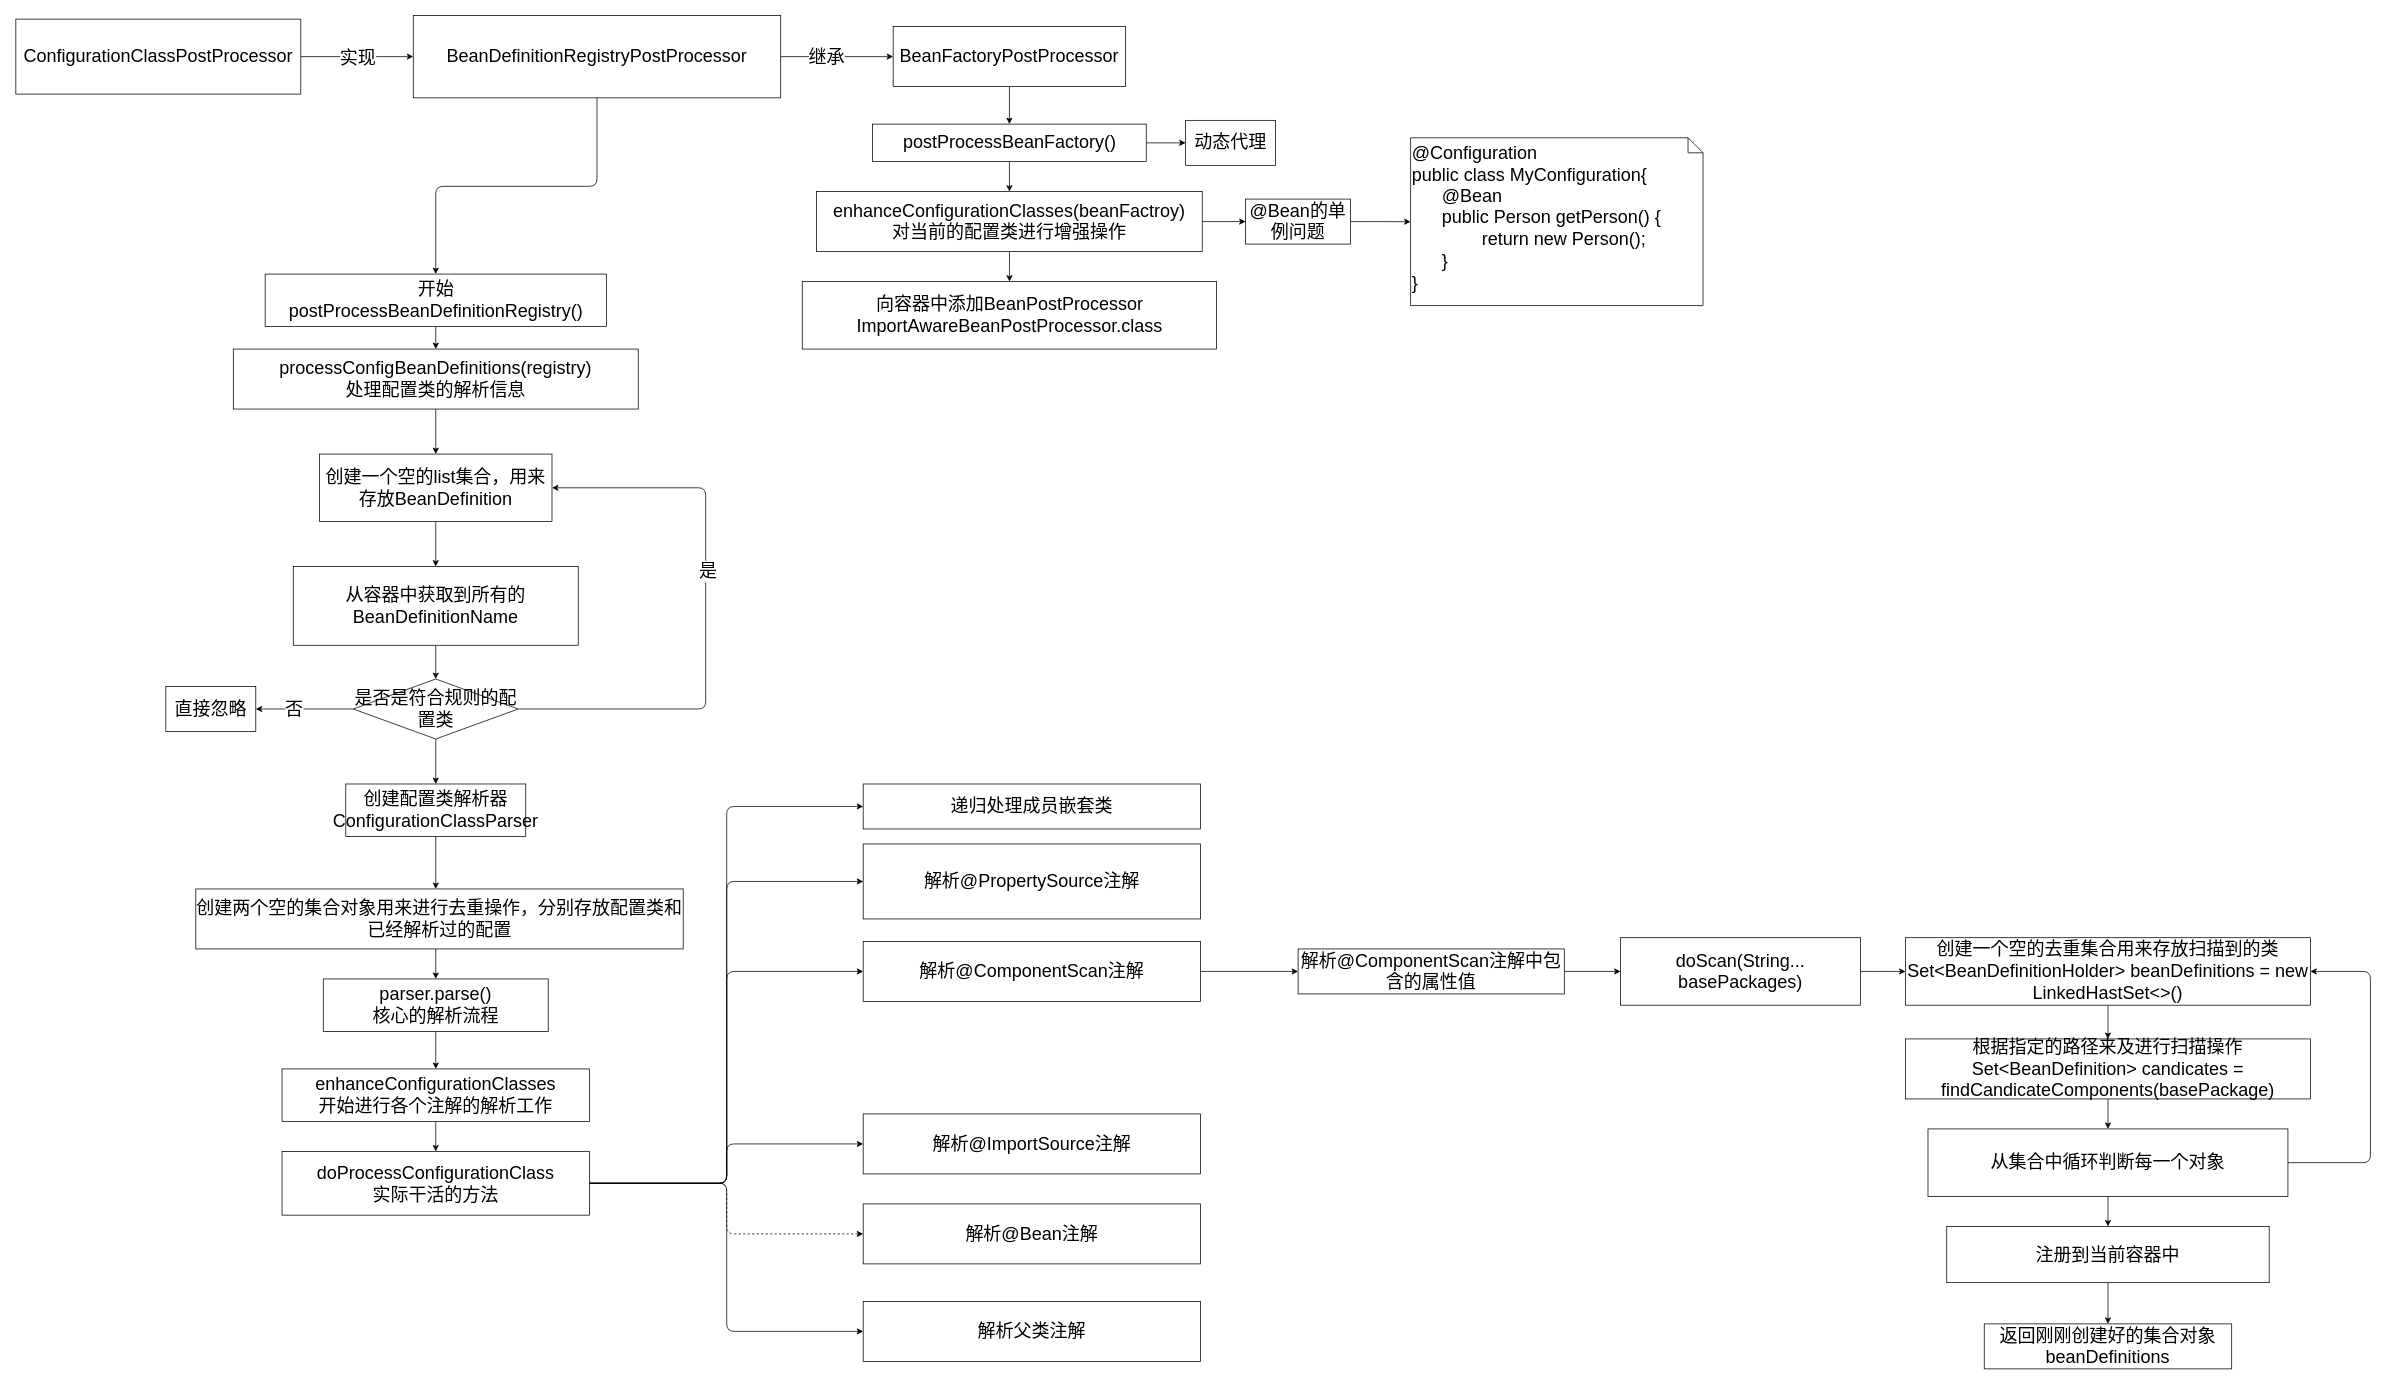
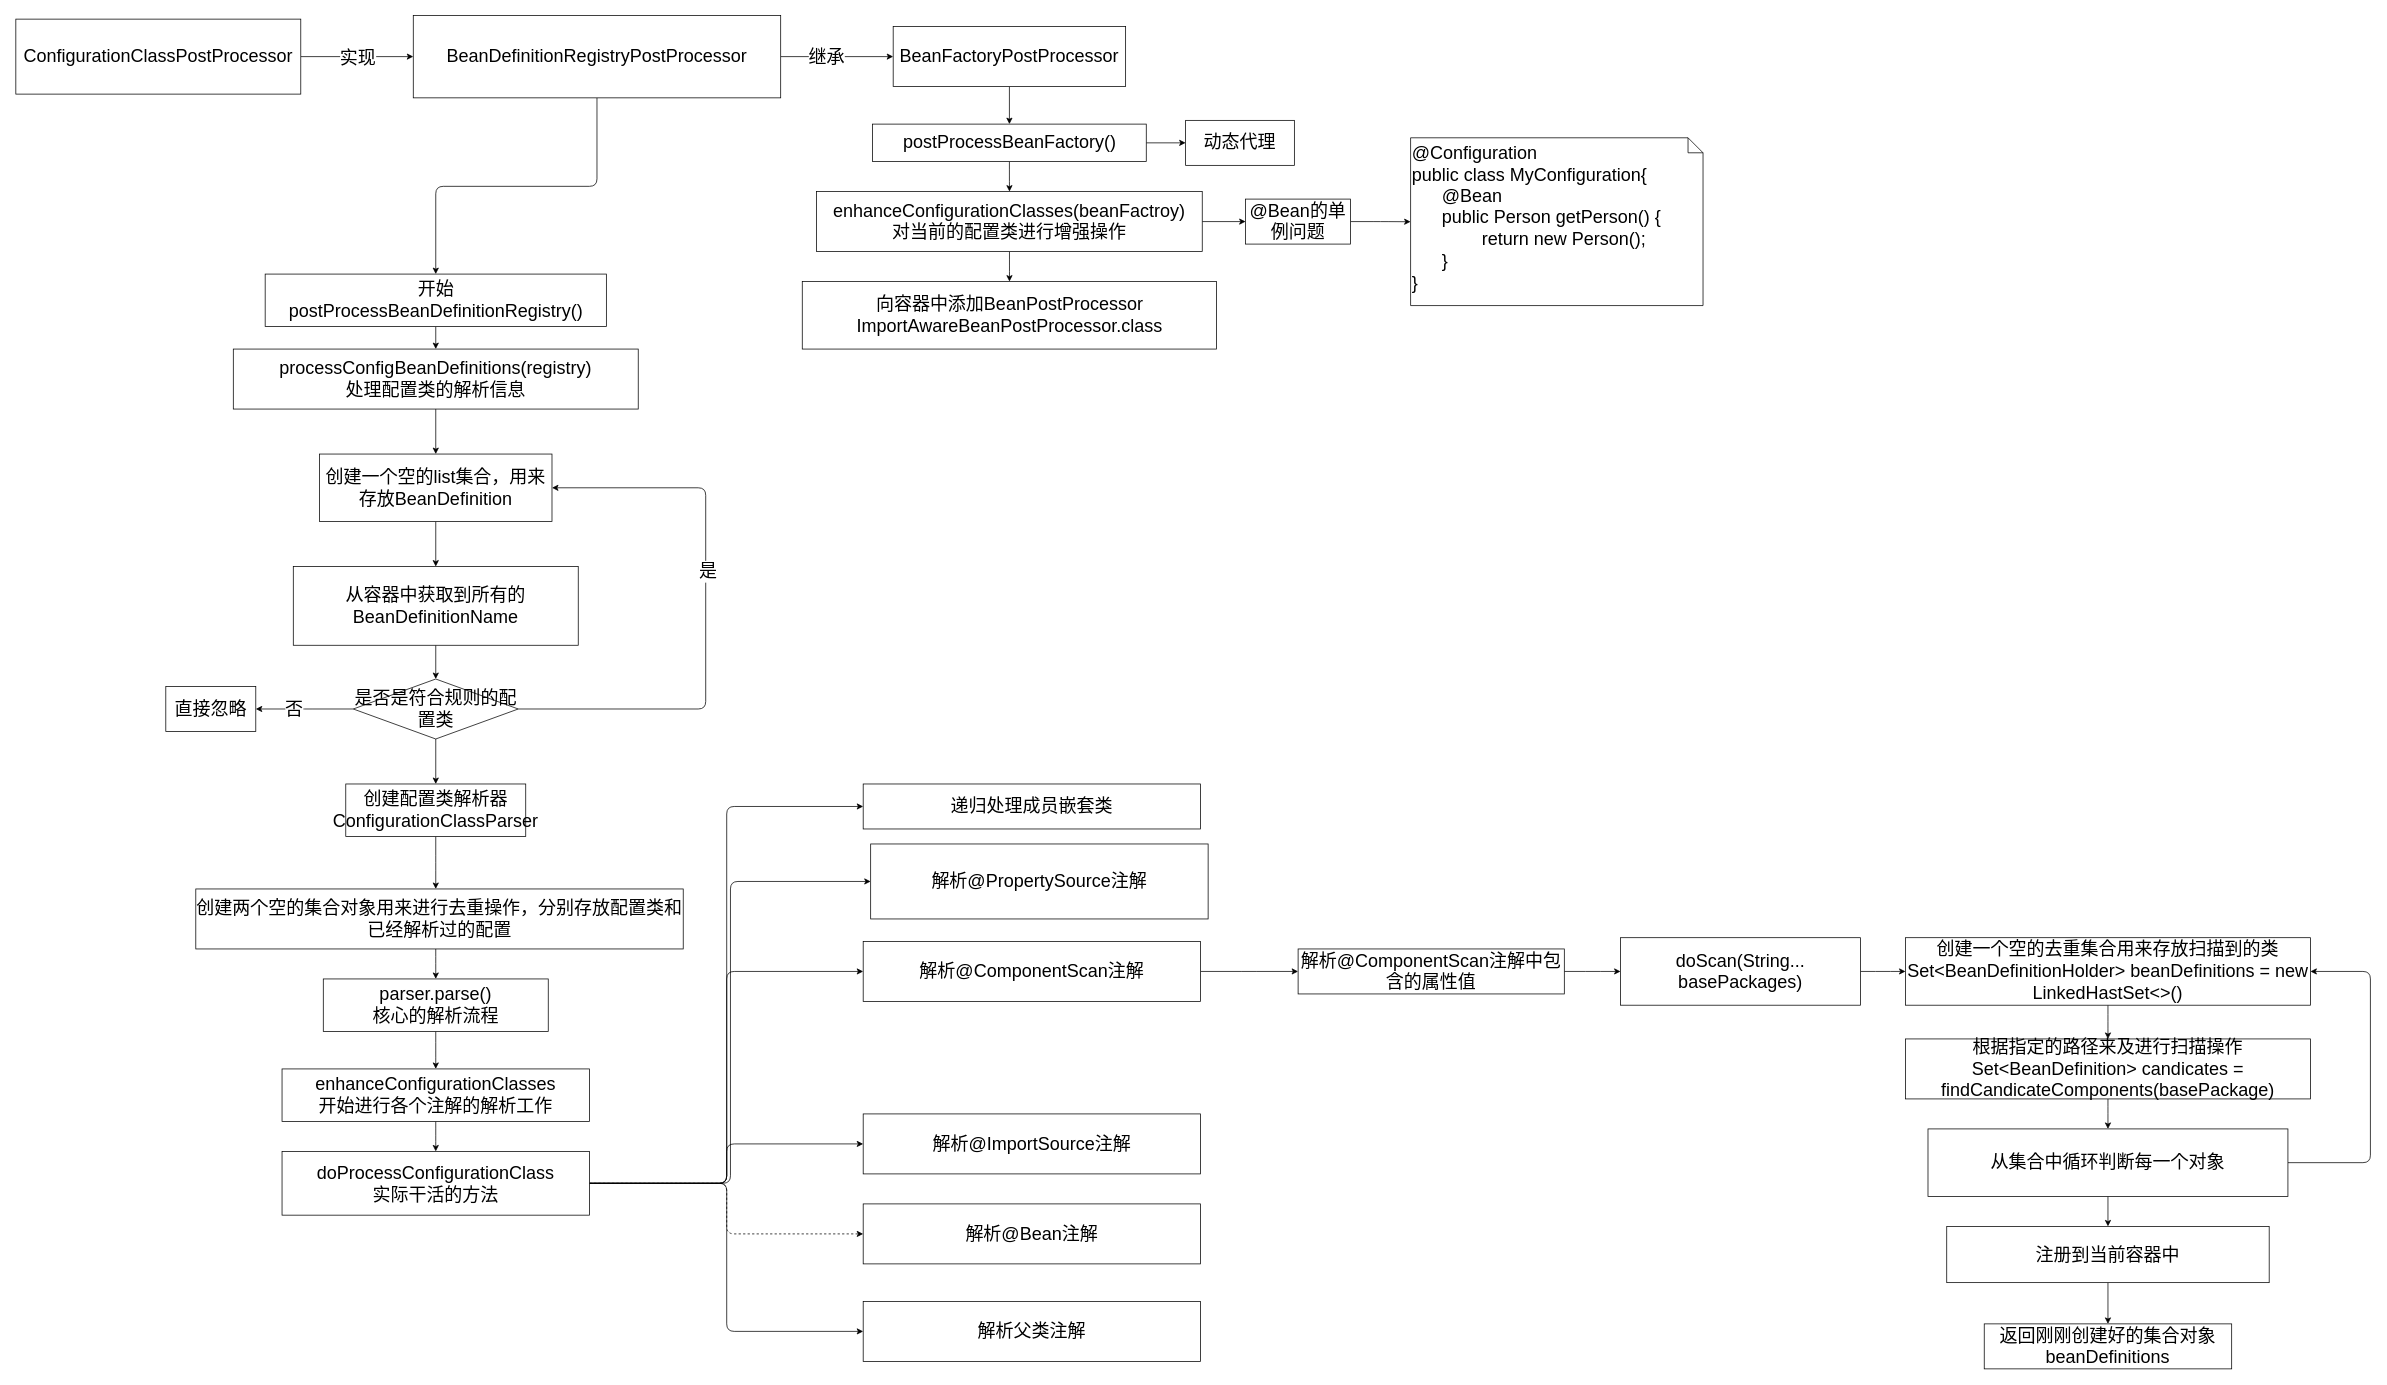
node "动态代理": size 90x45 -> 109x45
node "解析@PropertySource注解": moved (1032, 882) -> (1039, 882)
